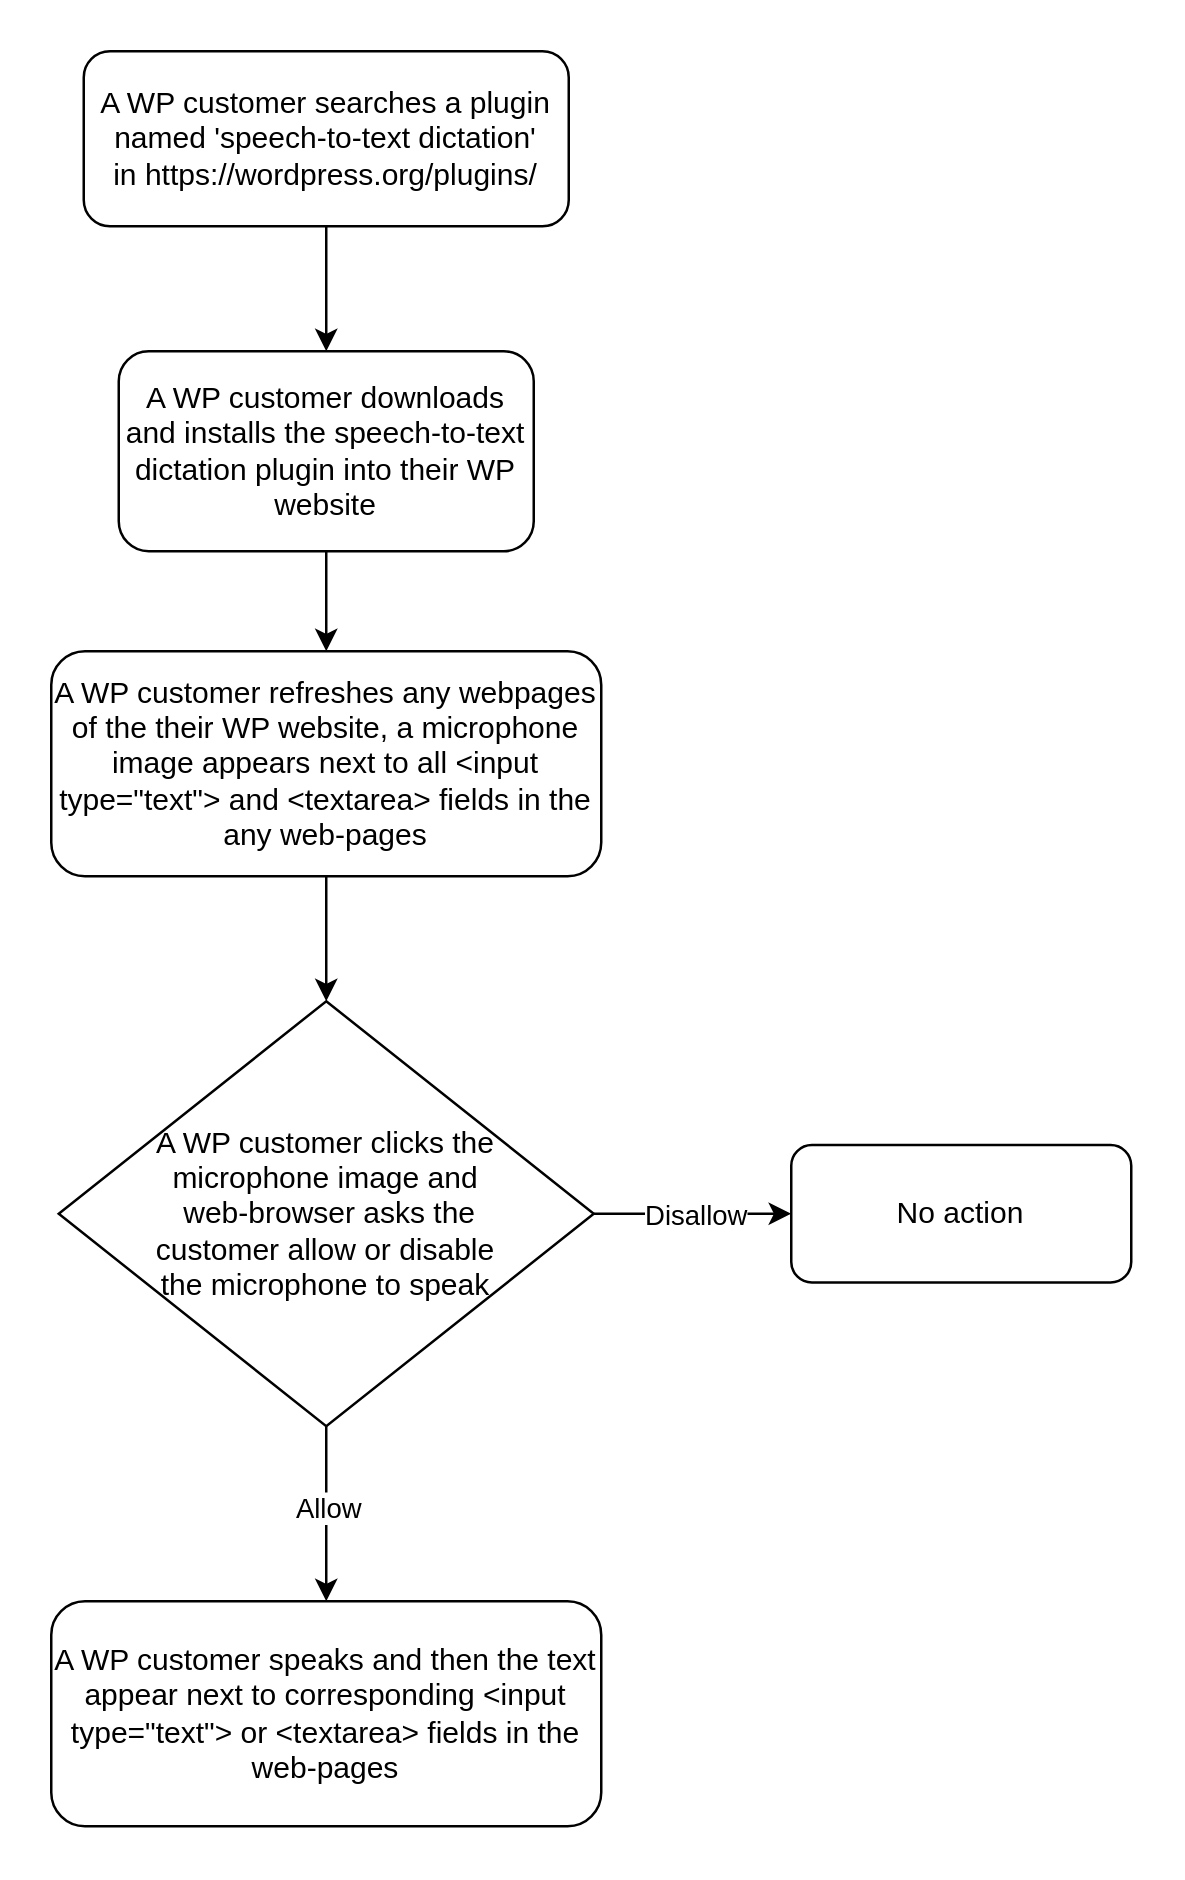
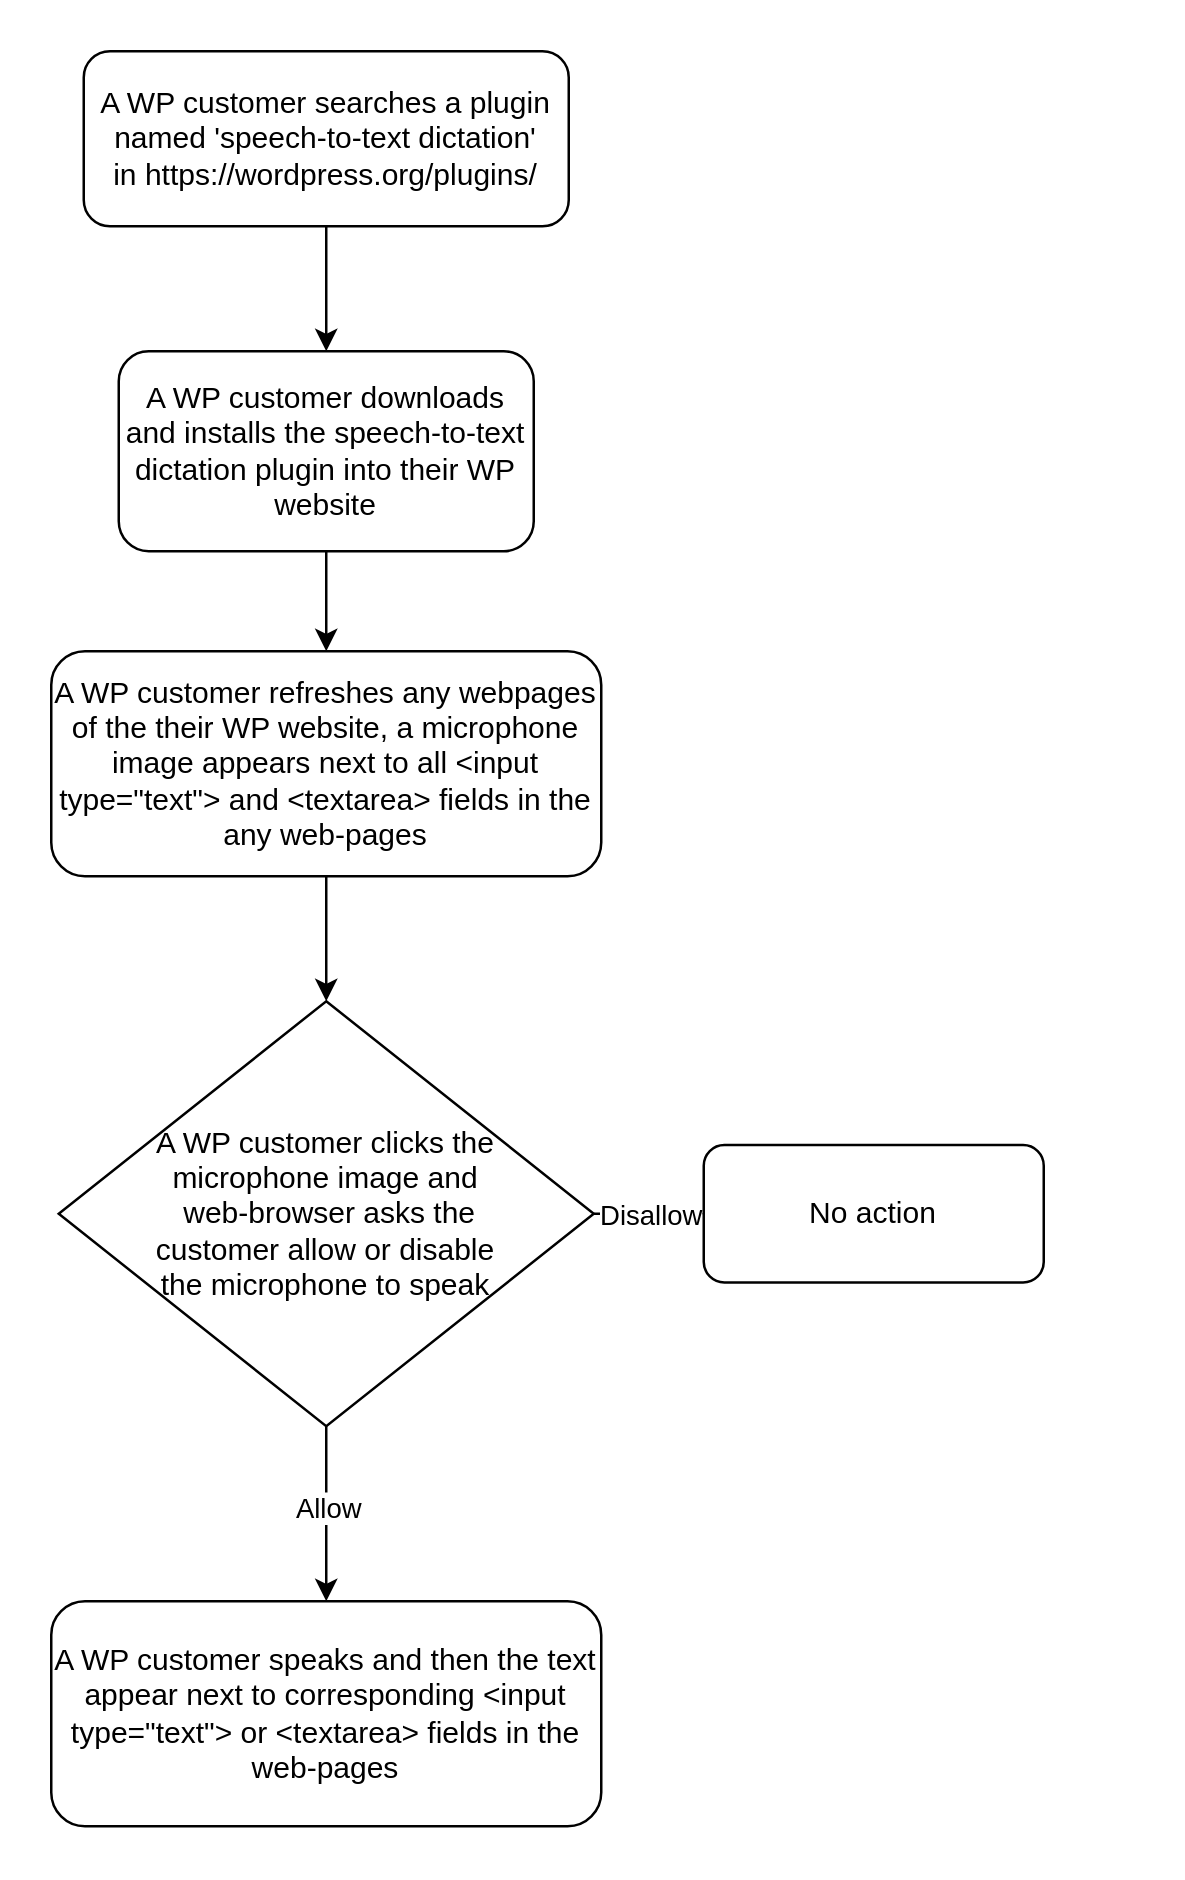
node "No action": moved (961, 1214) -> (874, 1214)
